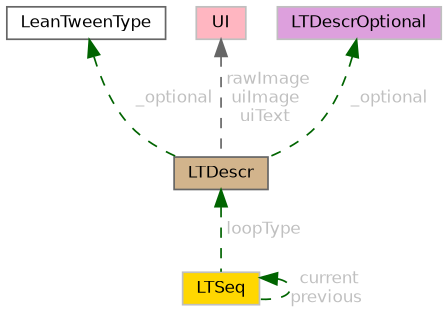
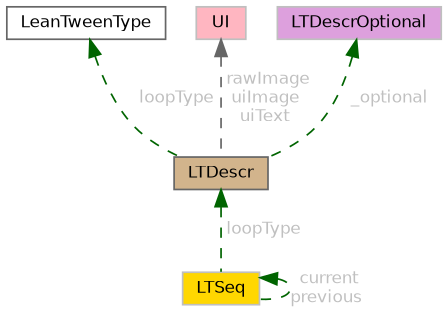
edge "LTDescr" -> "LeanTweenType": label " _optional" -> " loopType"
